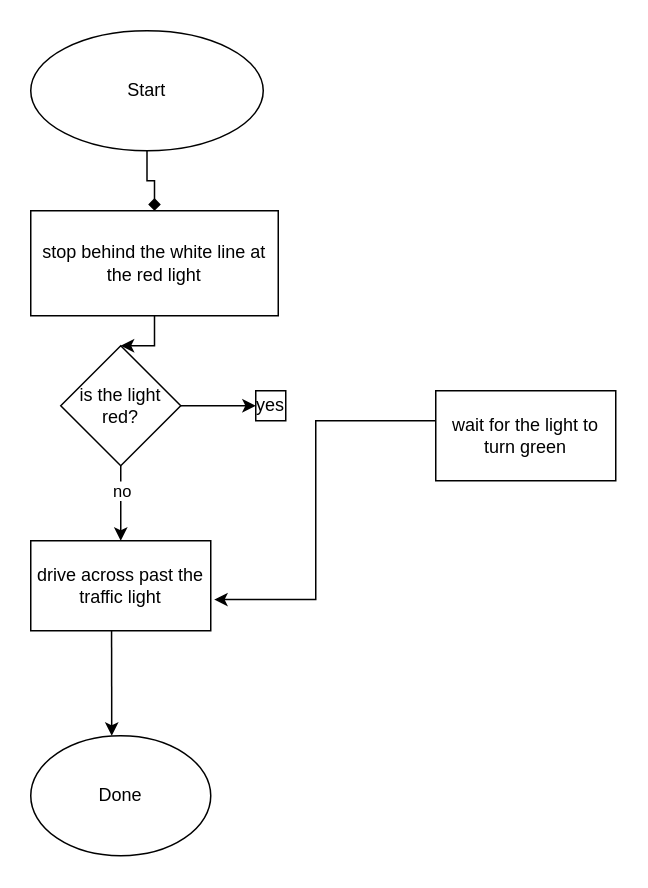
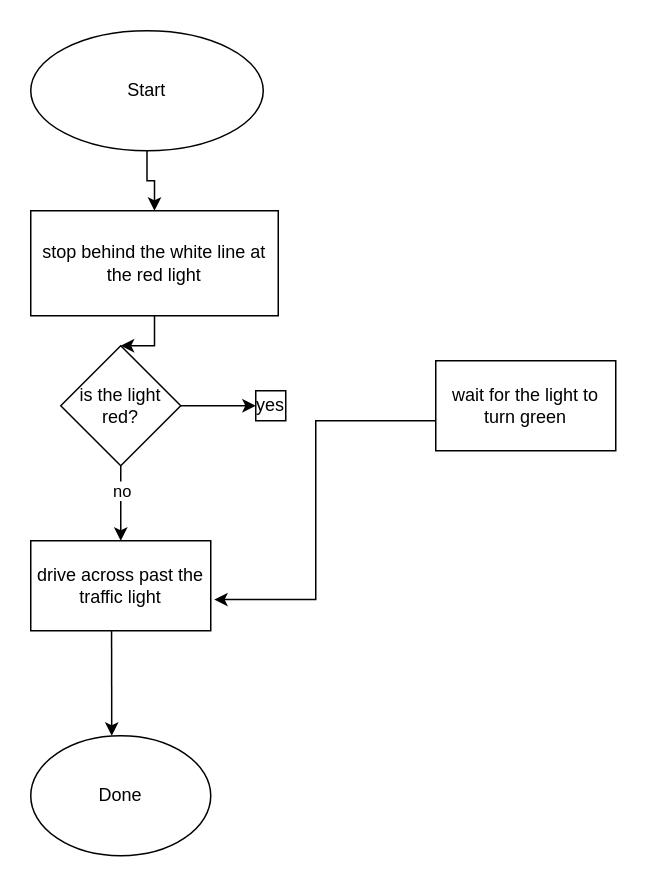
edge "Start" -> "stop behind the white line at the red light": arrowhead diamond -> classic
node "wait for the light to turn green": moved (526, 436) -> (526, 406)
